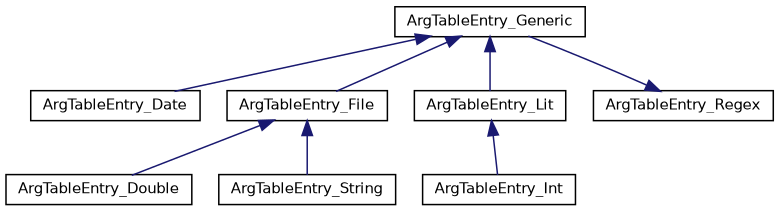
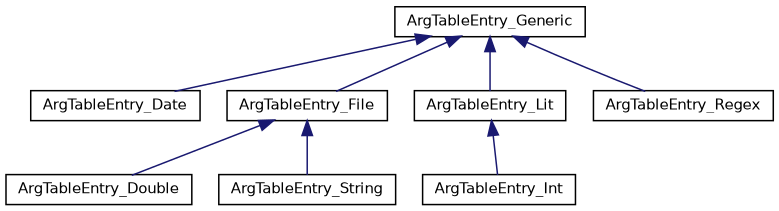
edge "ArgTableEntry_Generic" -> "ArgTableEntry_Regex": reversed
